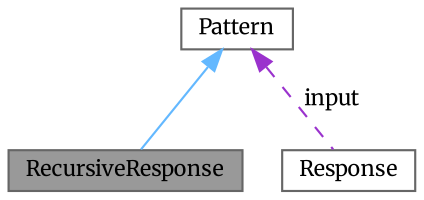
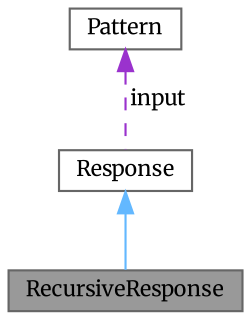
edge "RecursiveResponse" -> "Pattern": now "RecursiveResponse" -> "Response"
